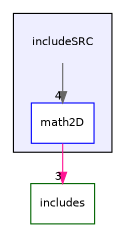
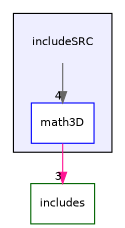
node "math2D": label "math2D" -> "math3D"
